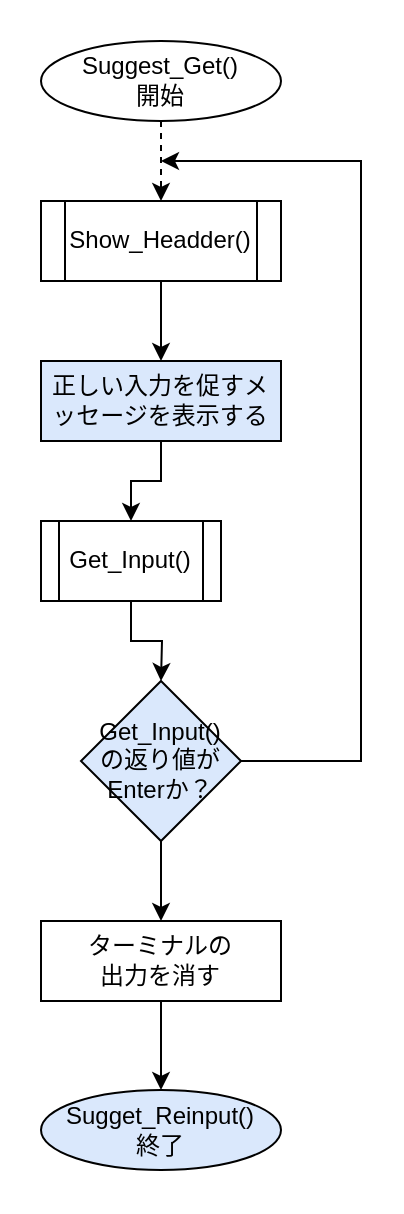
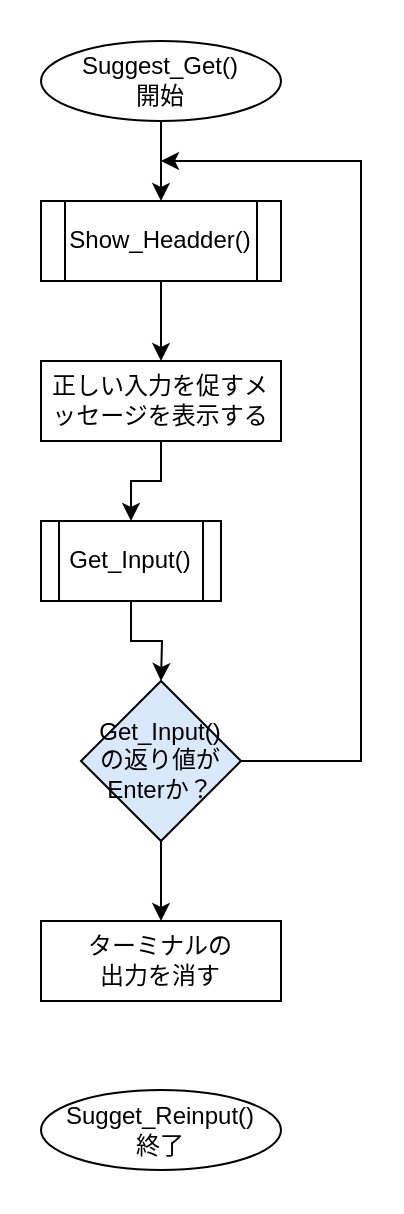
edge "Suggest_Get() 開始" -> "Show_Headder()": style dashed -> solid
node "正しい入力を促すメッセージを表示する": fillcolor #dae8fc -> #ffffff
edge "ターミナルの 出力を消す" -> "Sugget_Reinput() 終了": removed
node "Sugget_Reinput() 終了": fillcolor #dae8fc -> #ffffff
